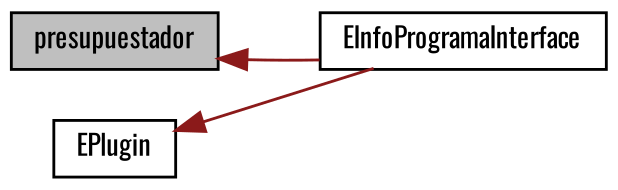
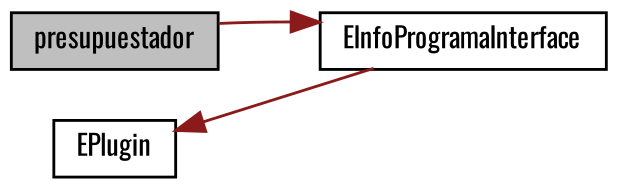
edge "EInfoProgramaInterface" -> "presupuestador": reversed
